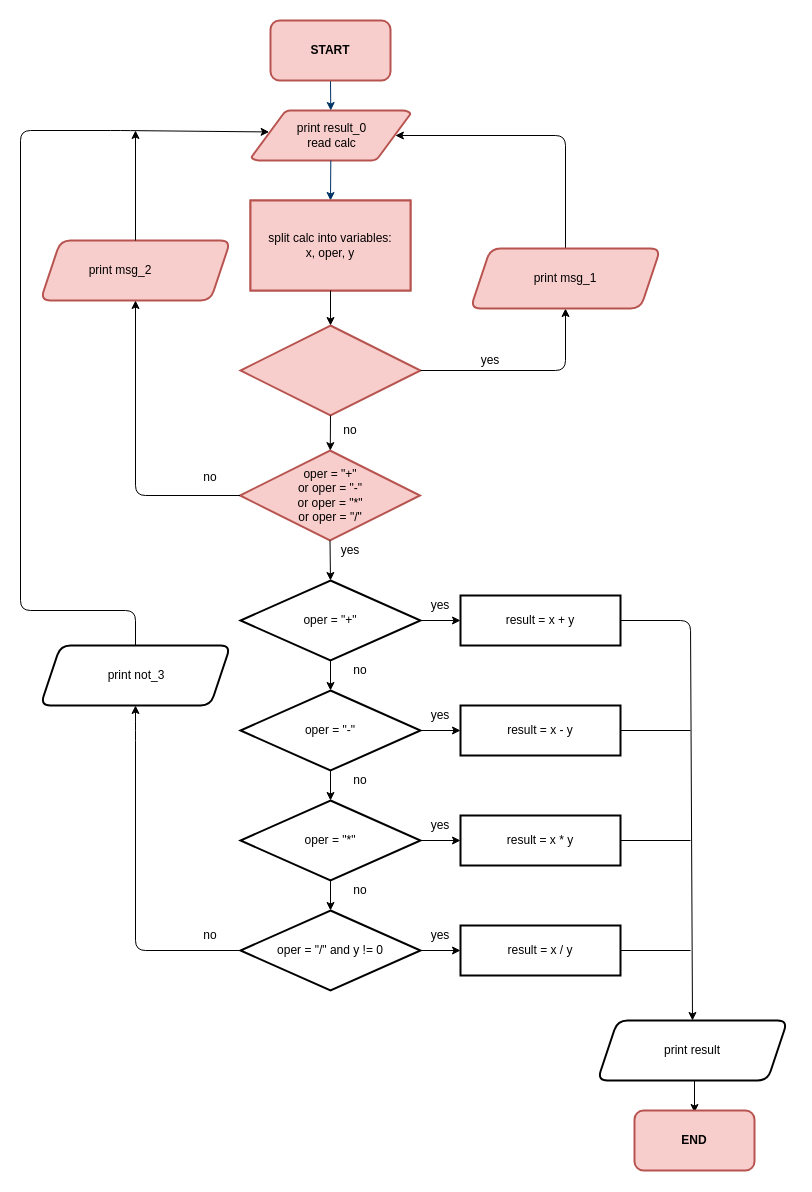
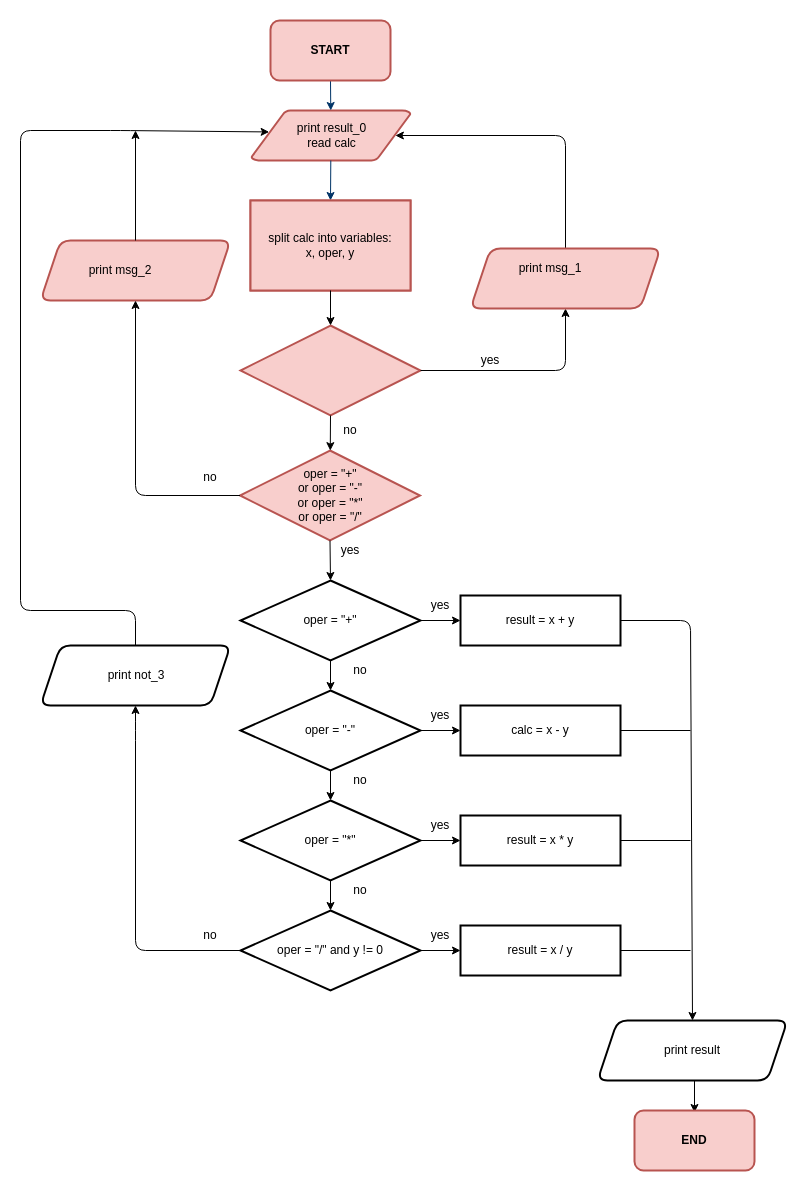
node "print msg_1": moved (566, 279) -> (551, 269)
node "result = x - y": label "result = x - y" -> "calc = x - y"
